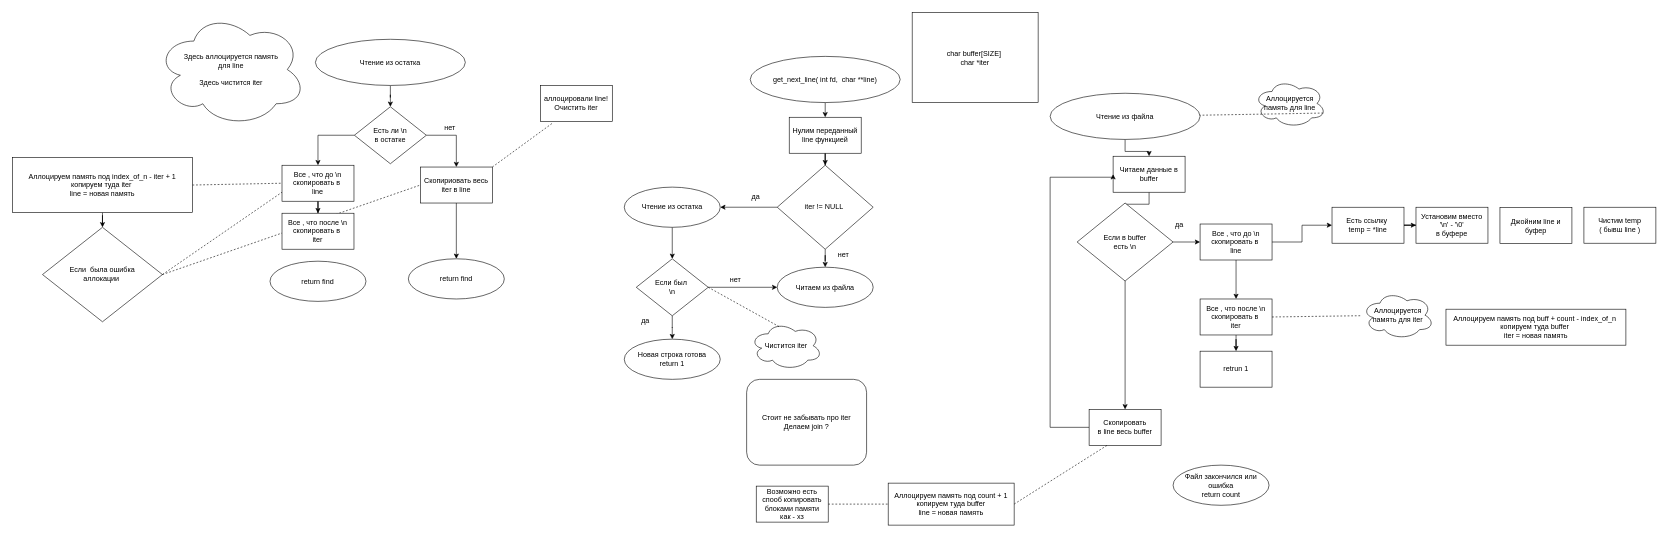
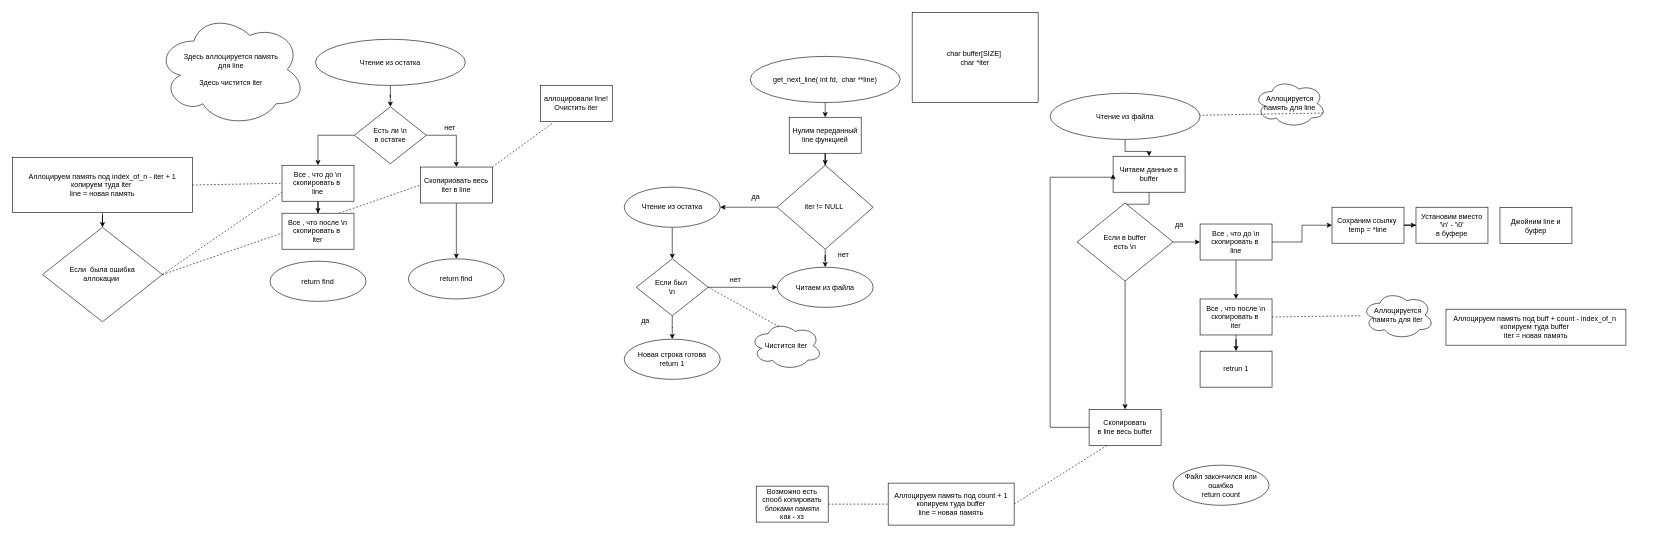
node "Есть ссылку temp = *line": label "Есть ссылку temp = *line" -> "Сохраним ссылку temp = *line"
node "Чистим temp ( бывш line )": removed
node "Стоит не забывать про iter Делаем join ?": removed
